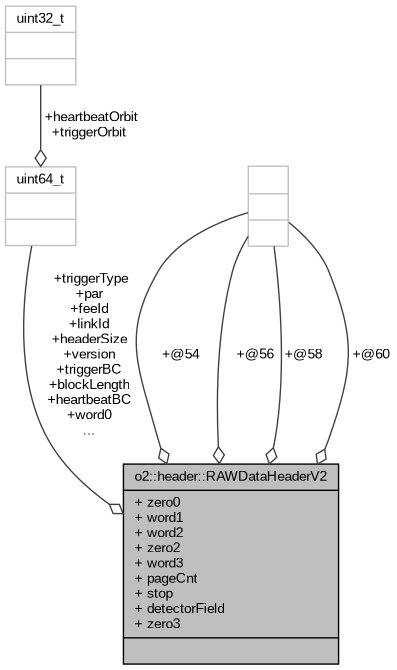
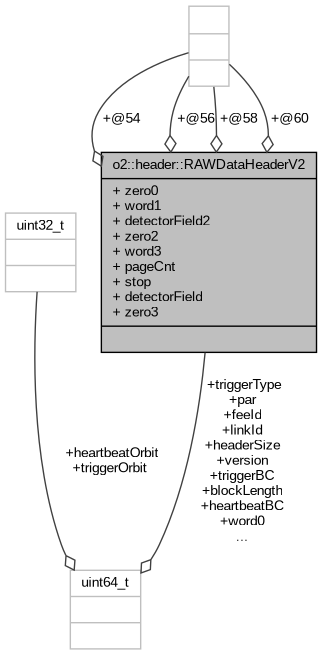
edge "uint64_t" -> "o2::header::RAWDataHeaderV2": reversed
node "o2::header::RAWDataHeaderV2": text "+ word2" -> "+ detectorField2"
